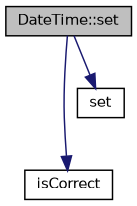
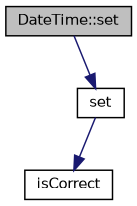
edge "DateTime::set" -> "isCorrect": now "set" -> "isCorrect"
